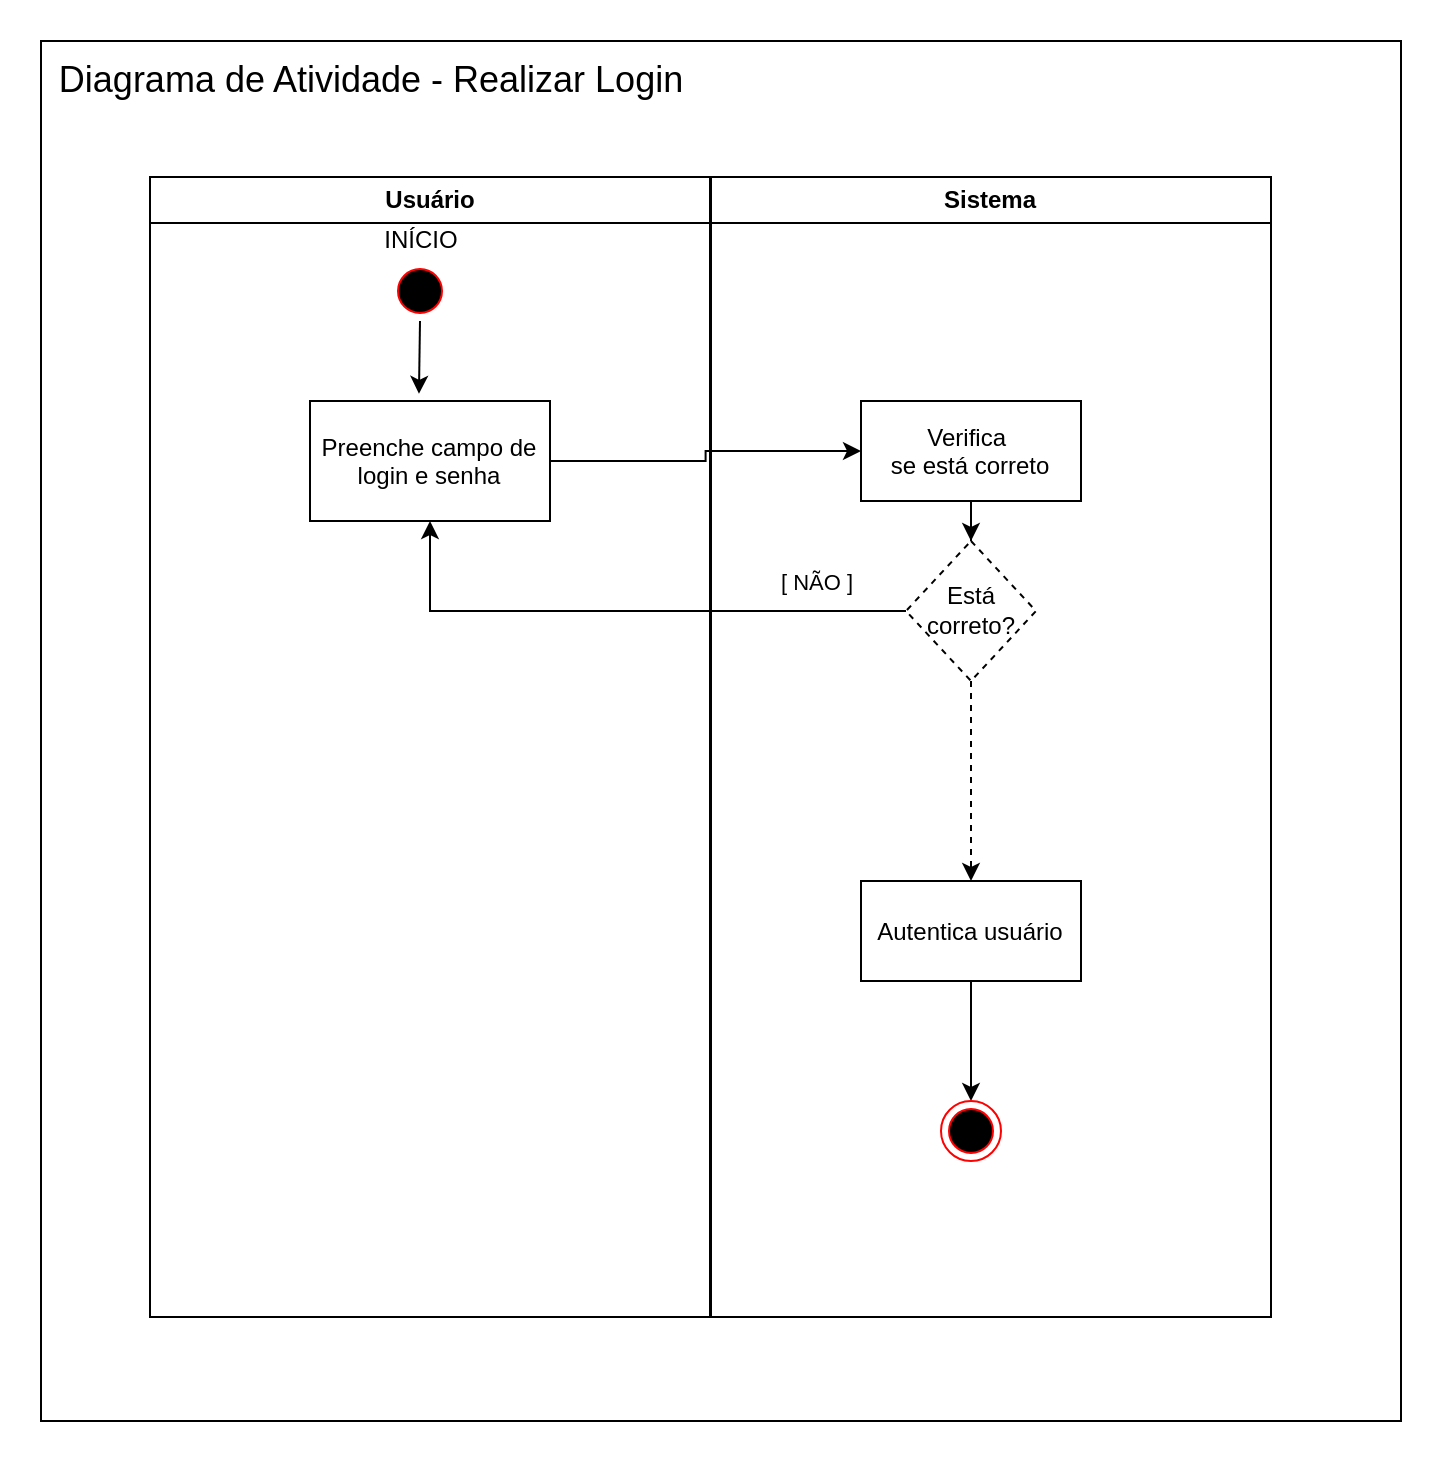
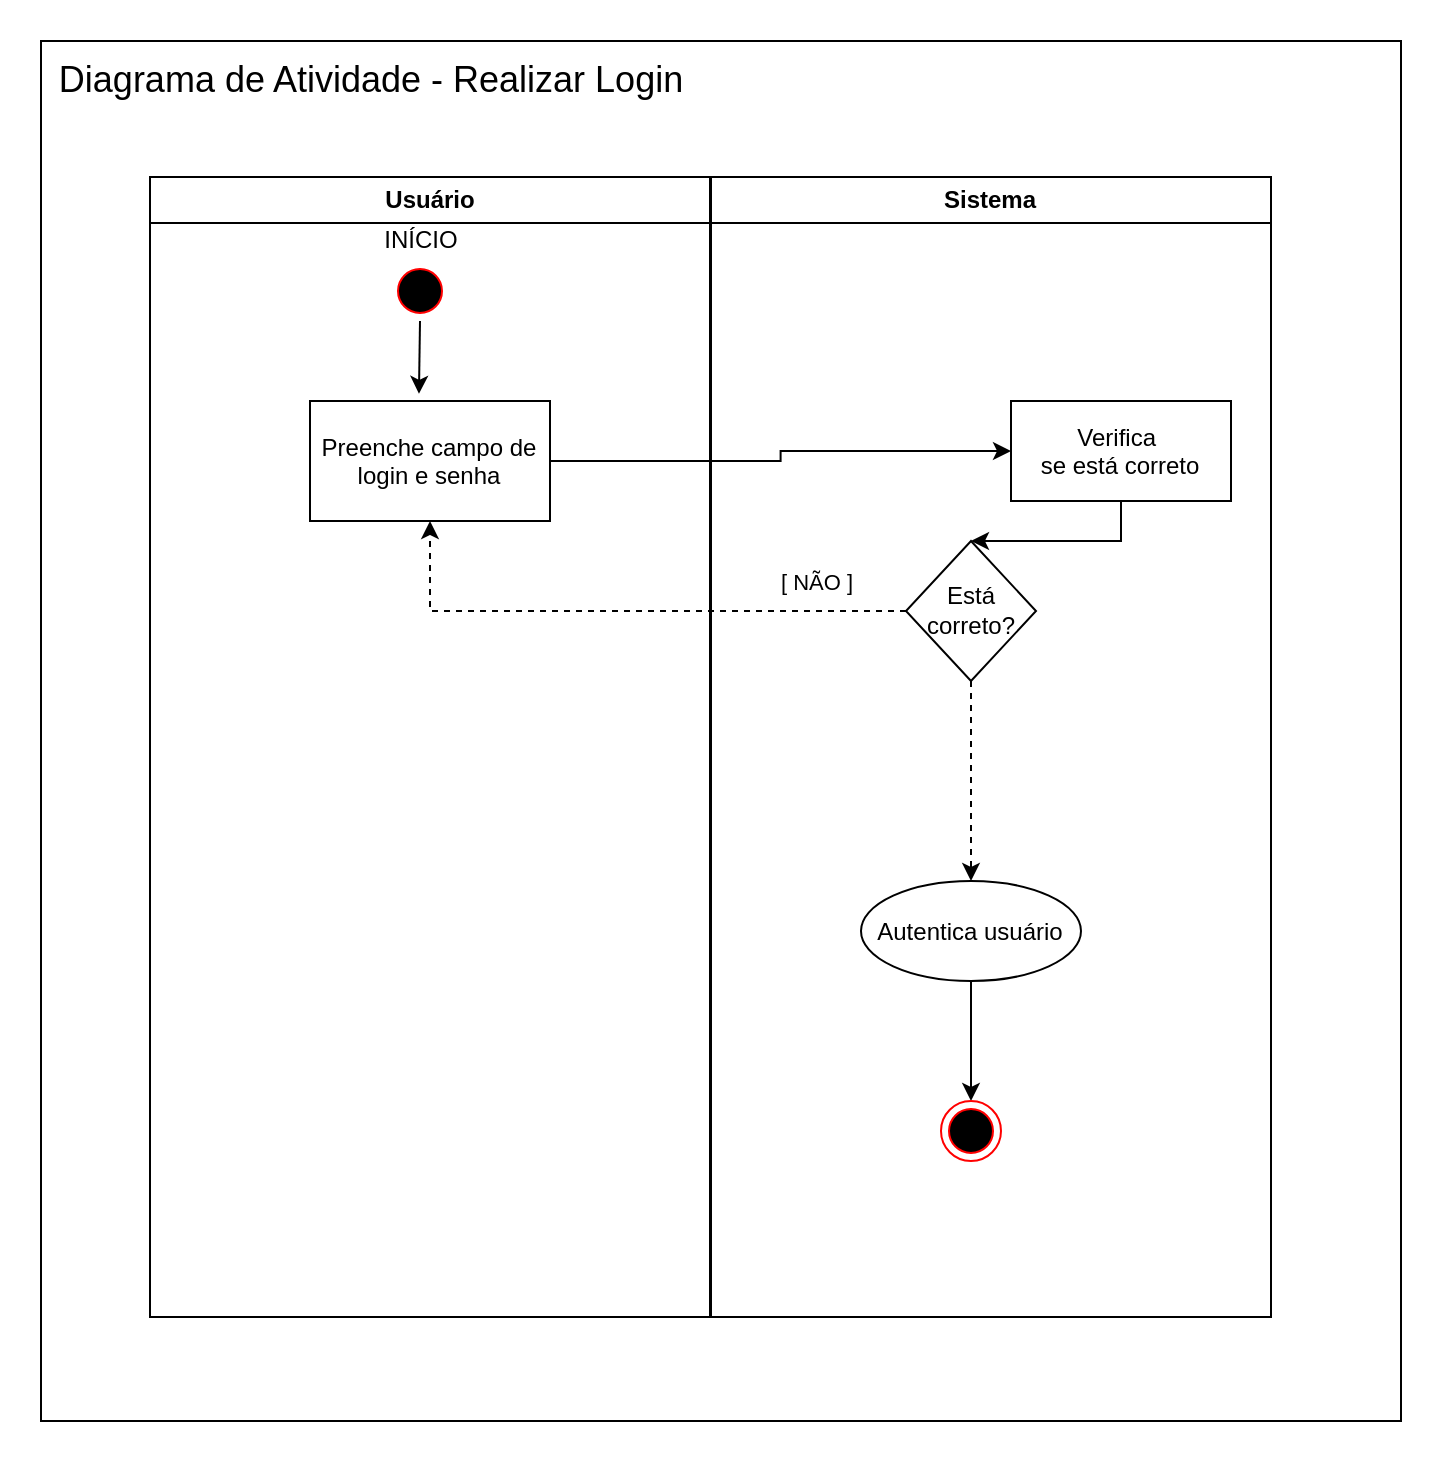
node "Verifica se está correto": moved (971, 451) -> (1121, 451)
edge "Está correto?" -> "Preenche campo de login e senha": style solid -> dashed
node "Está correto?": style dashed -> solid
node "Autentica usuário": shape rectangle -> ellipse
